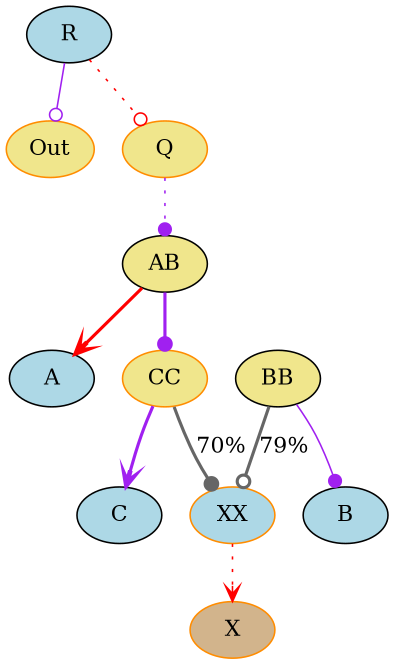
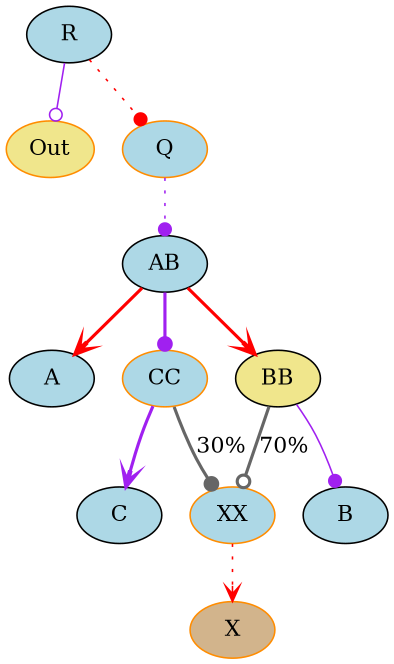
edge "R" -> "Q": arrowhead odot -> dot
node "Q": fillcolor khaki -> lightblue
node "AB": fillcolor khaki -> lightblue
edge "AB" -> "BB": added
node "CC": fillcolor khaki -> lightblue
edge "CC" -> "XX": label "70%" -> "30%"
edge "BB" -> "XX": label "79%" -> "70%"
